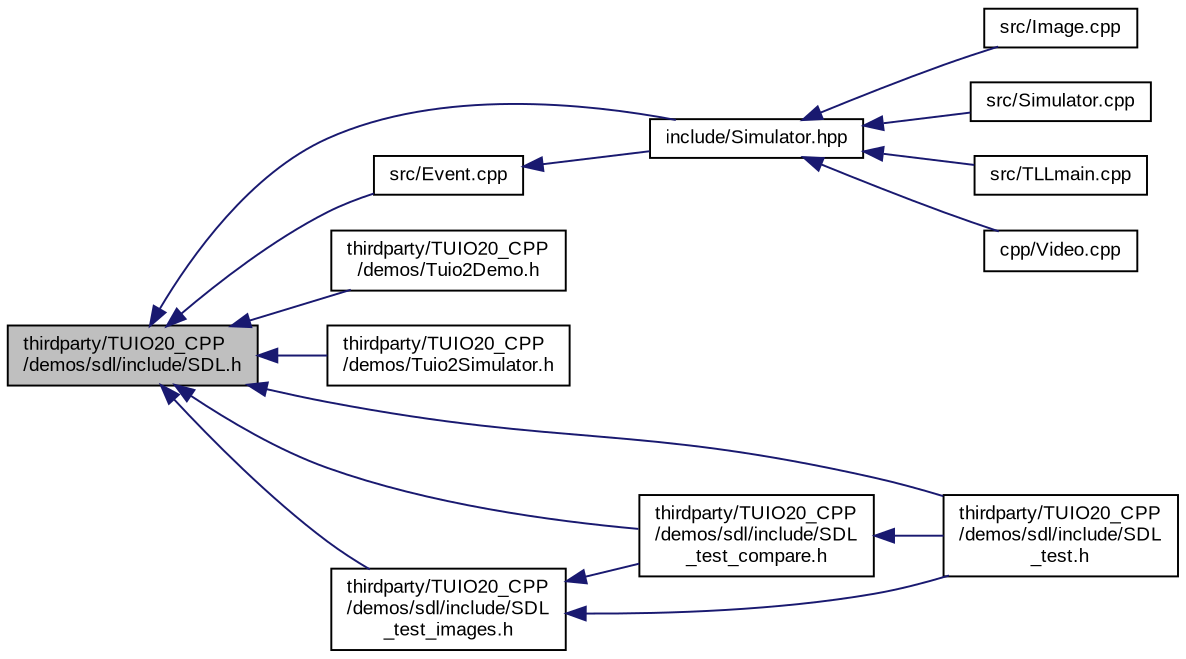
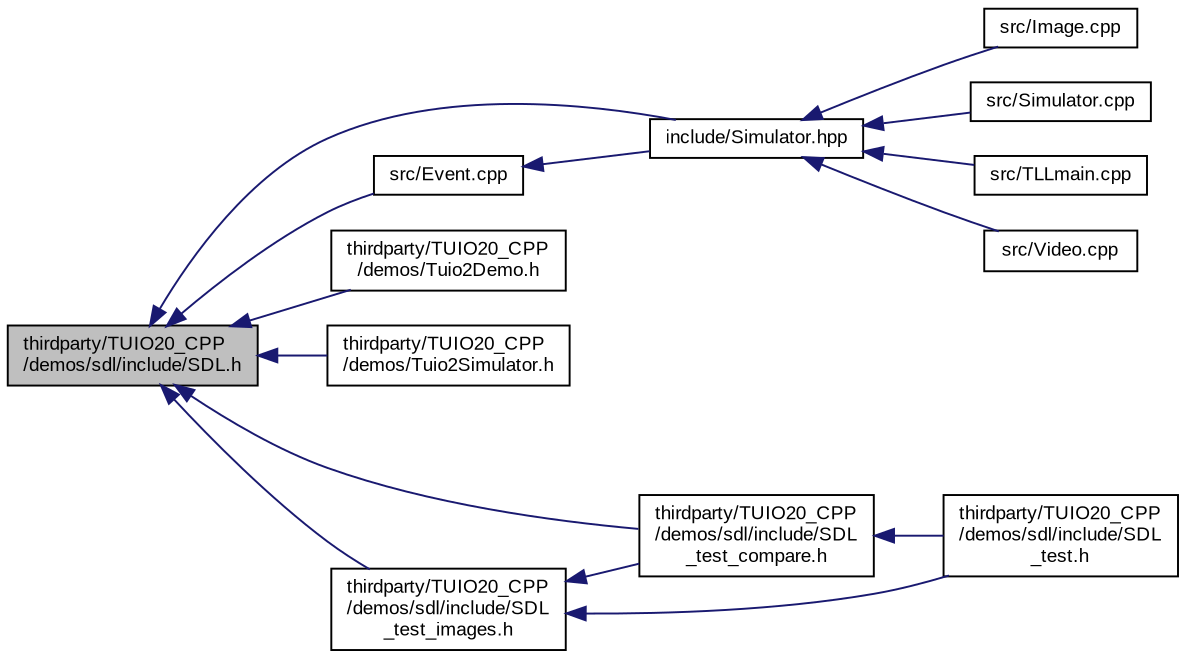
node "cpp/Video.cpp": label "cpp/Video.cpp" -> "src/Video.cpp"
edge "thirdparty/TUIO20_CPP /demos/sdl/include/SDL _test.h" -> "thirdparty/TUIO20_CPP /demos/sdl/include/SDL.h": removed
